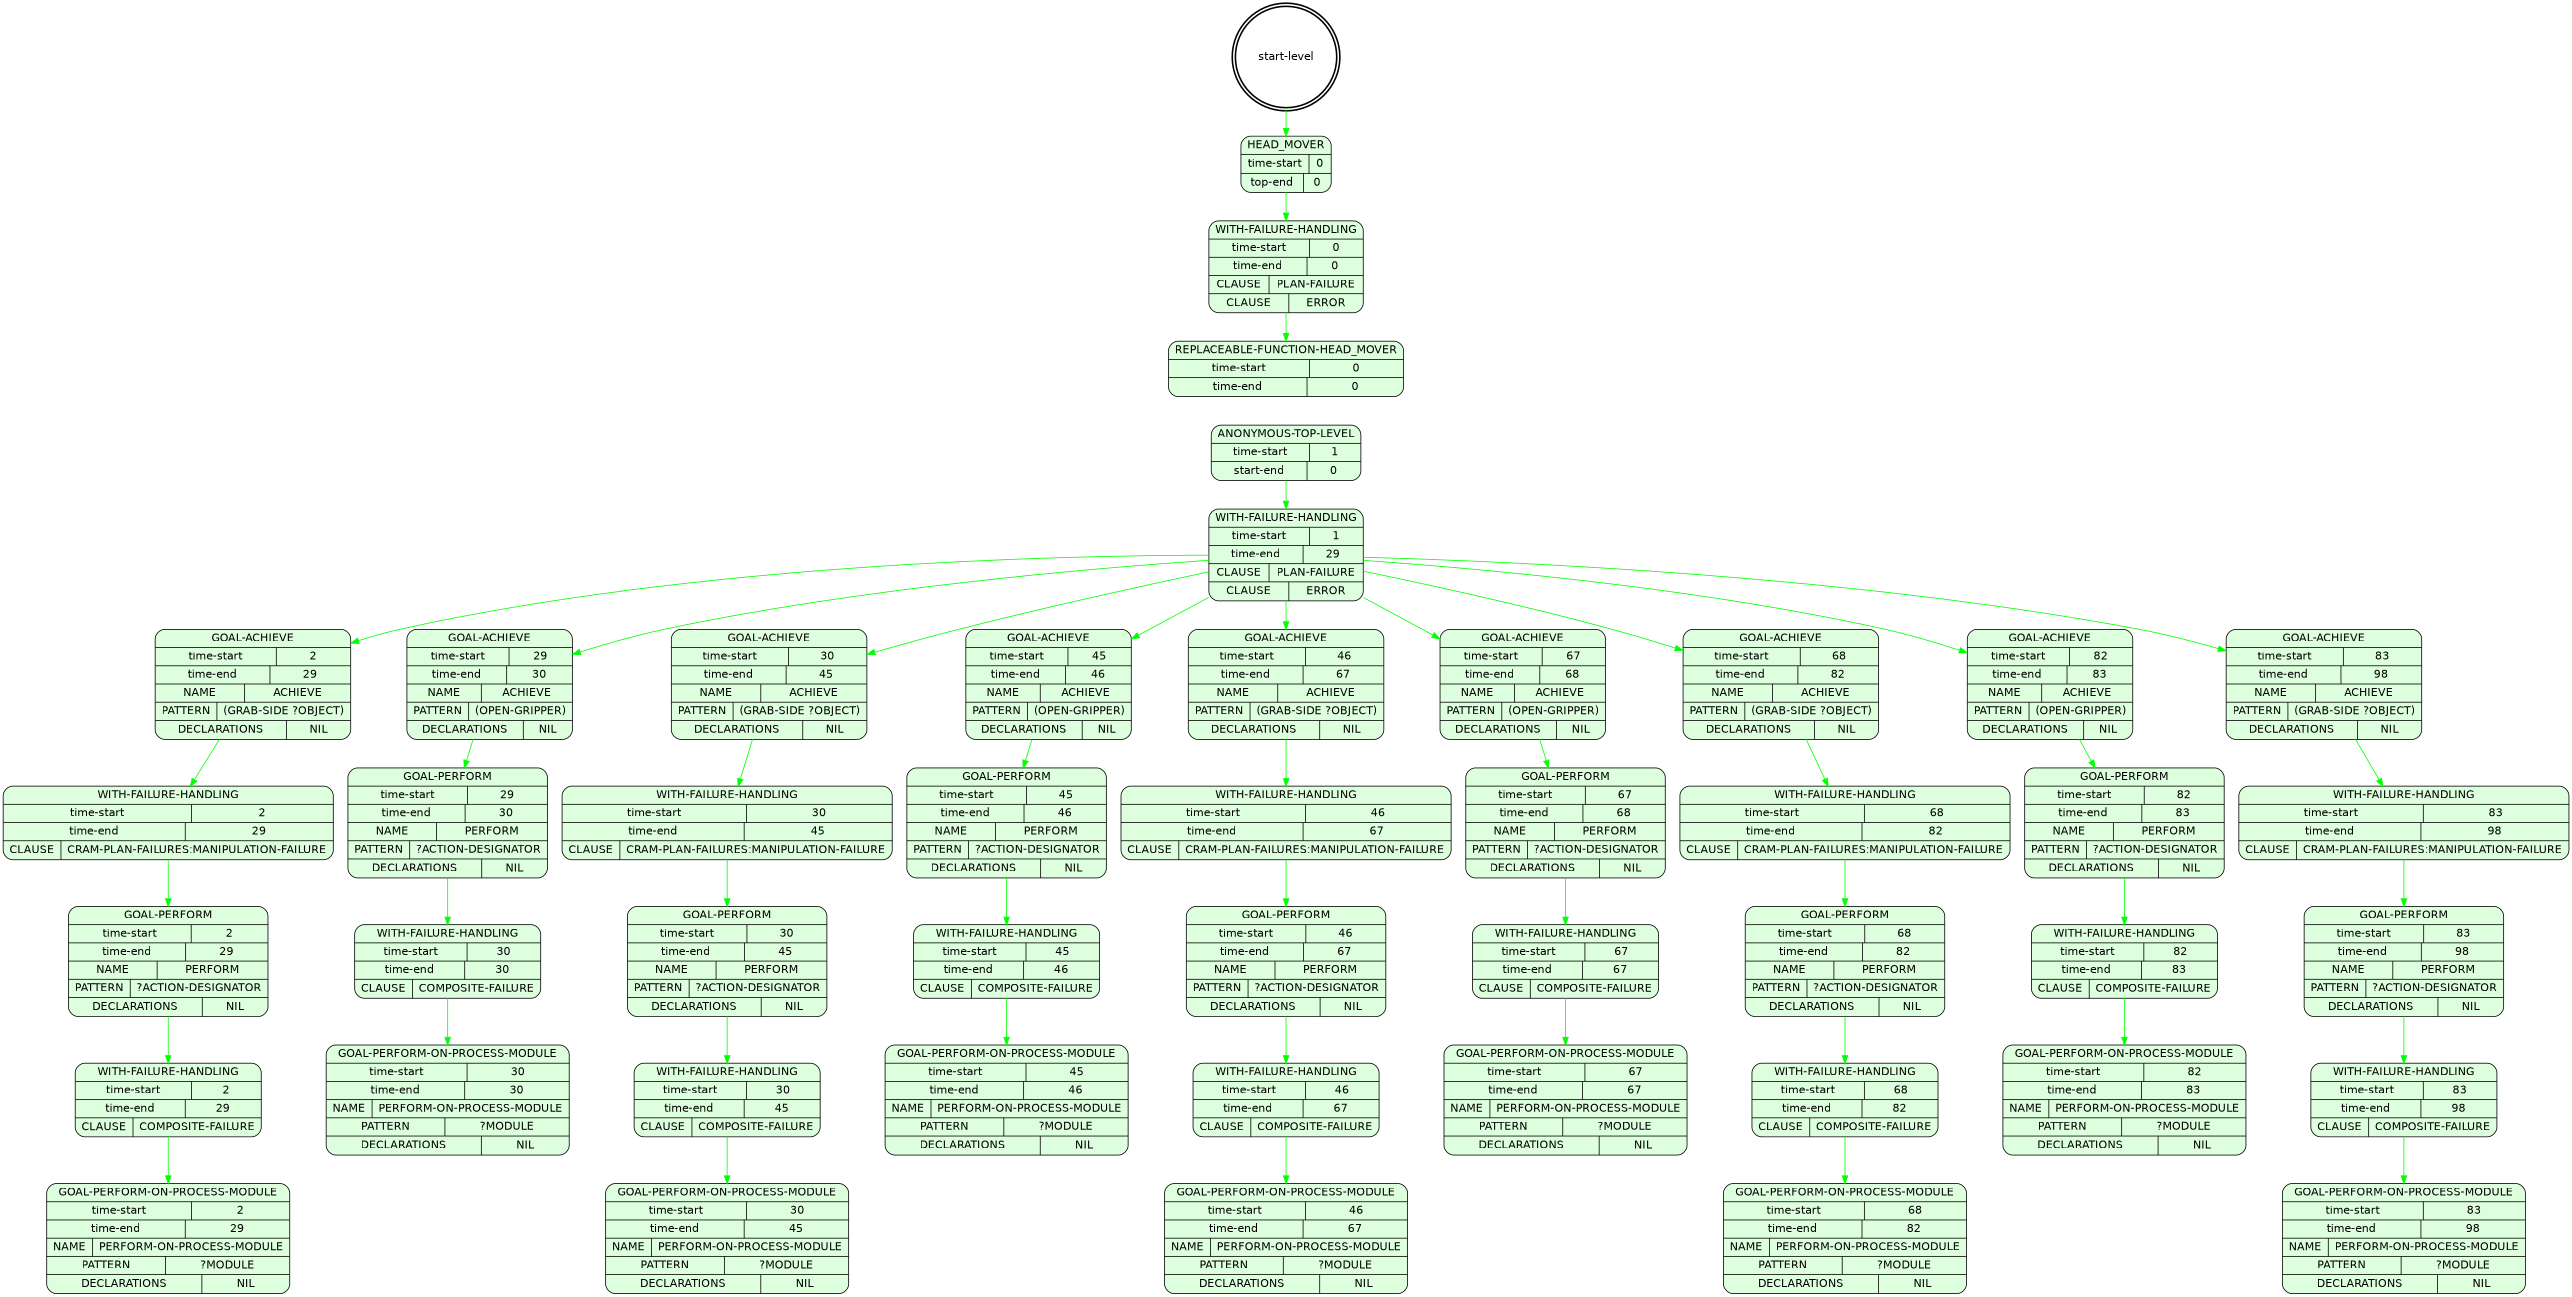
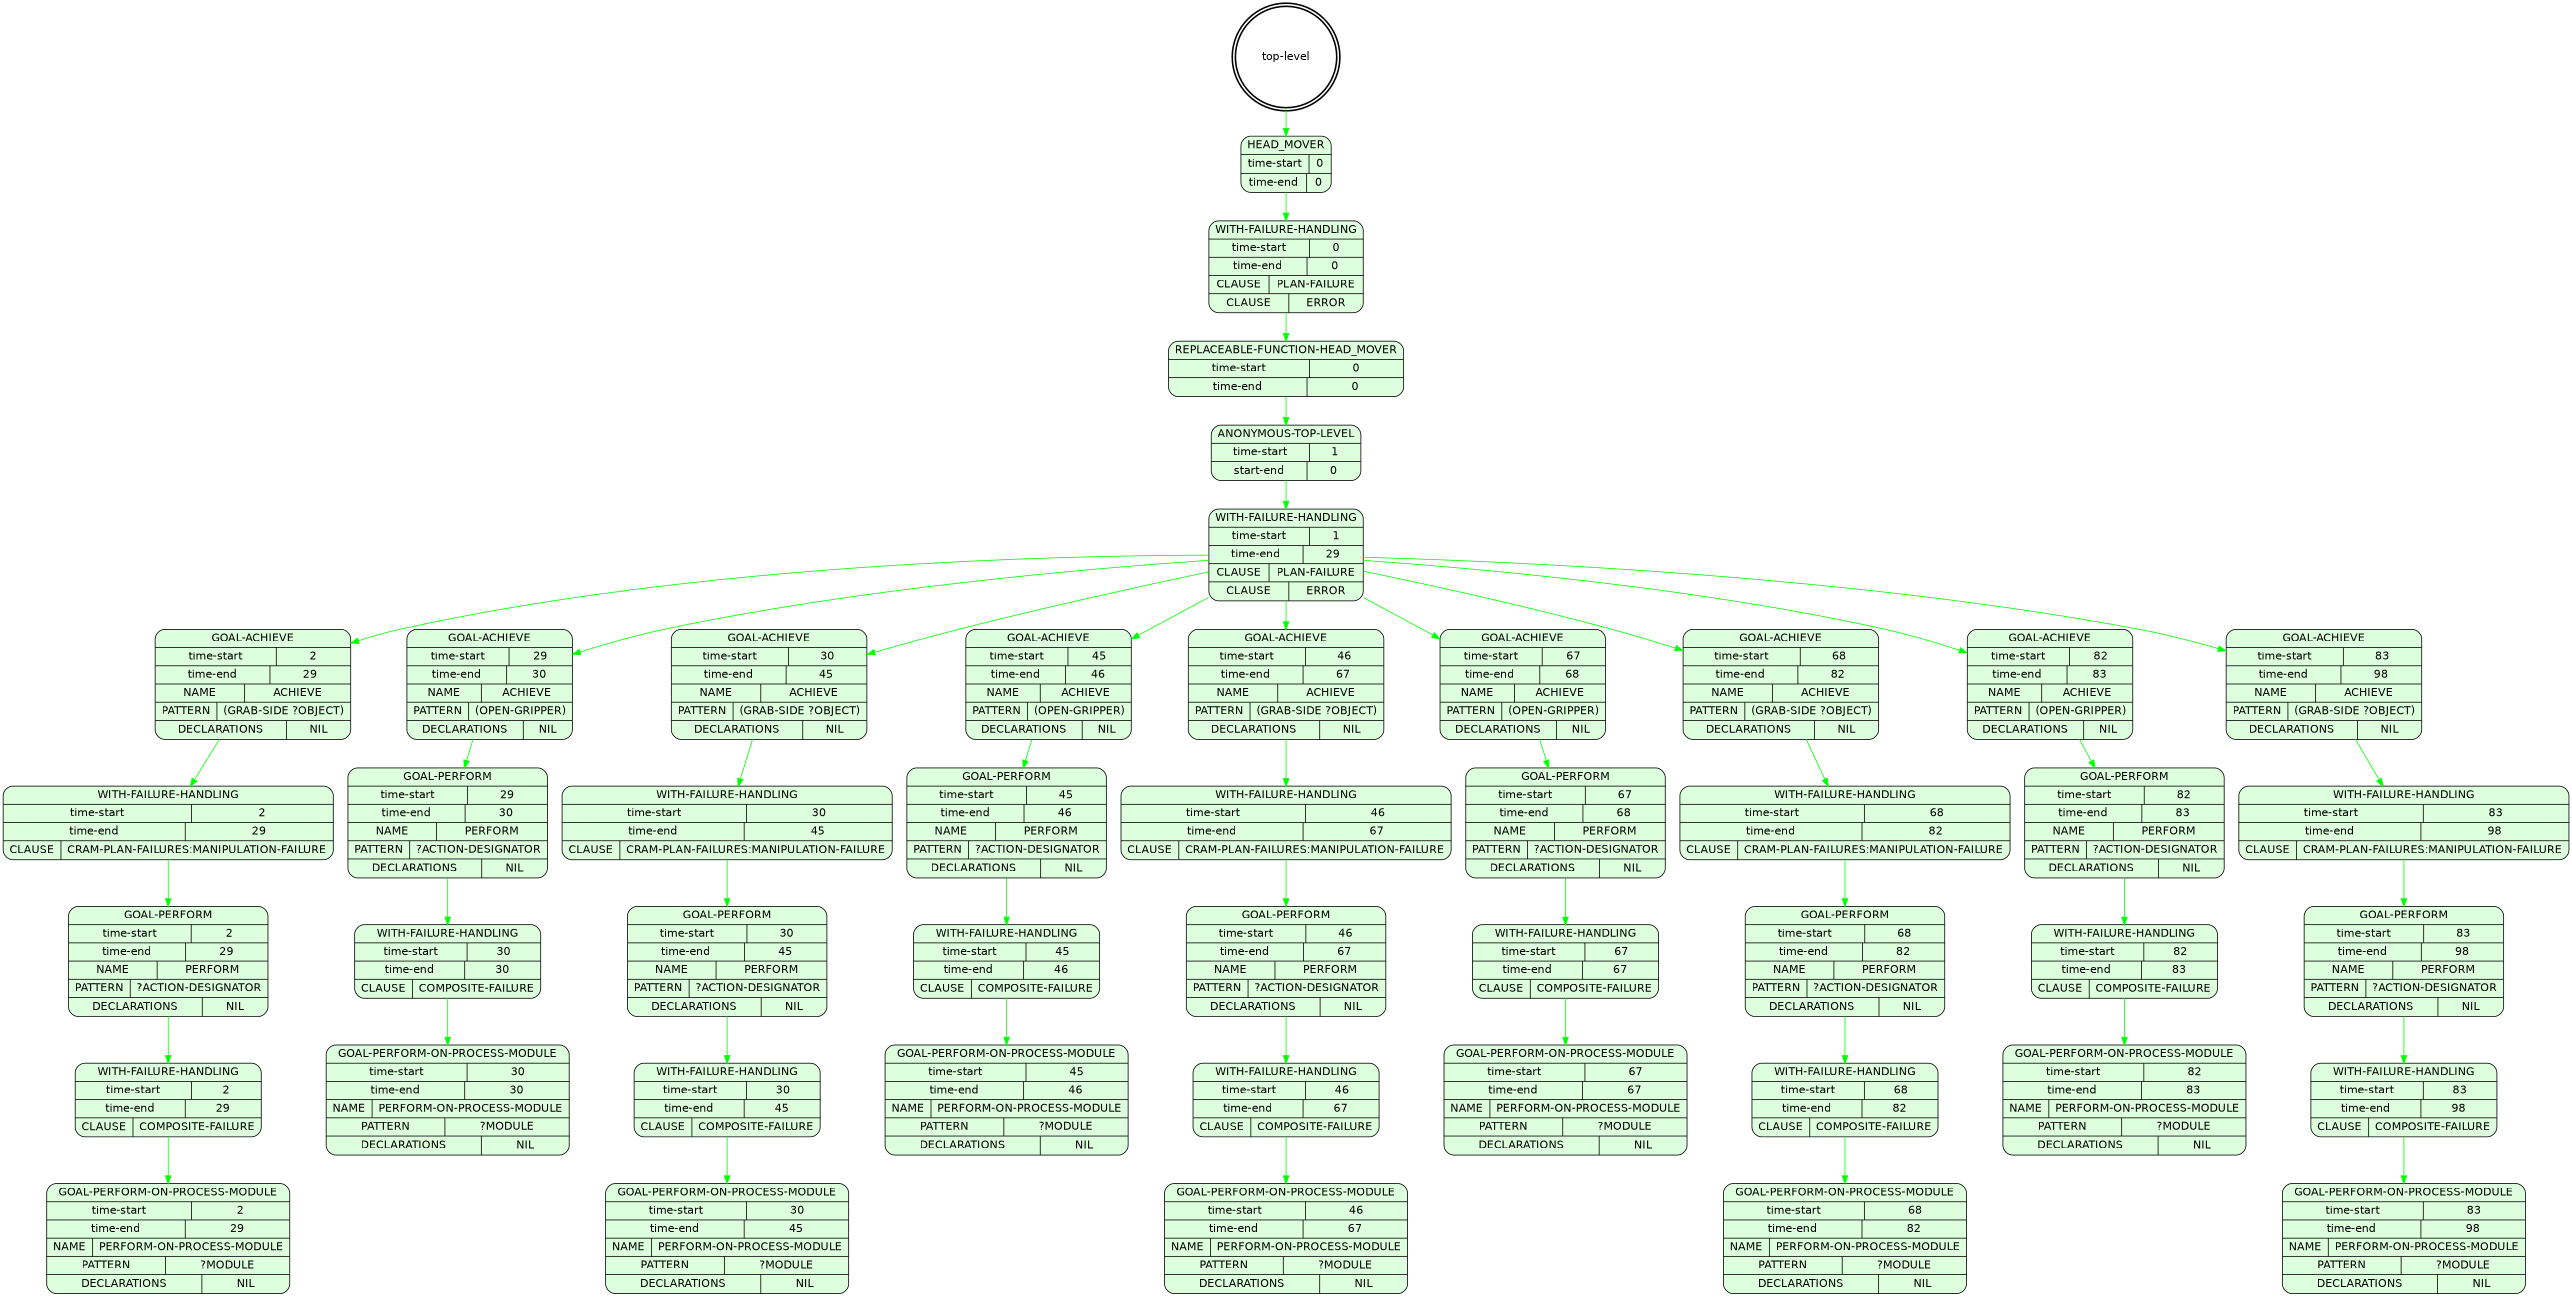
node "start-level": label "start-level" -> "top-level"
node "HEAD_MOVER": text "top-end" -> "time-end"
edge "REPLACEABLE-FUNCTION-HEAD_MOVER" -> "ANONYMOUS-TOP-LEVEL": added
